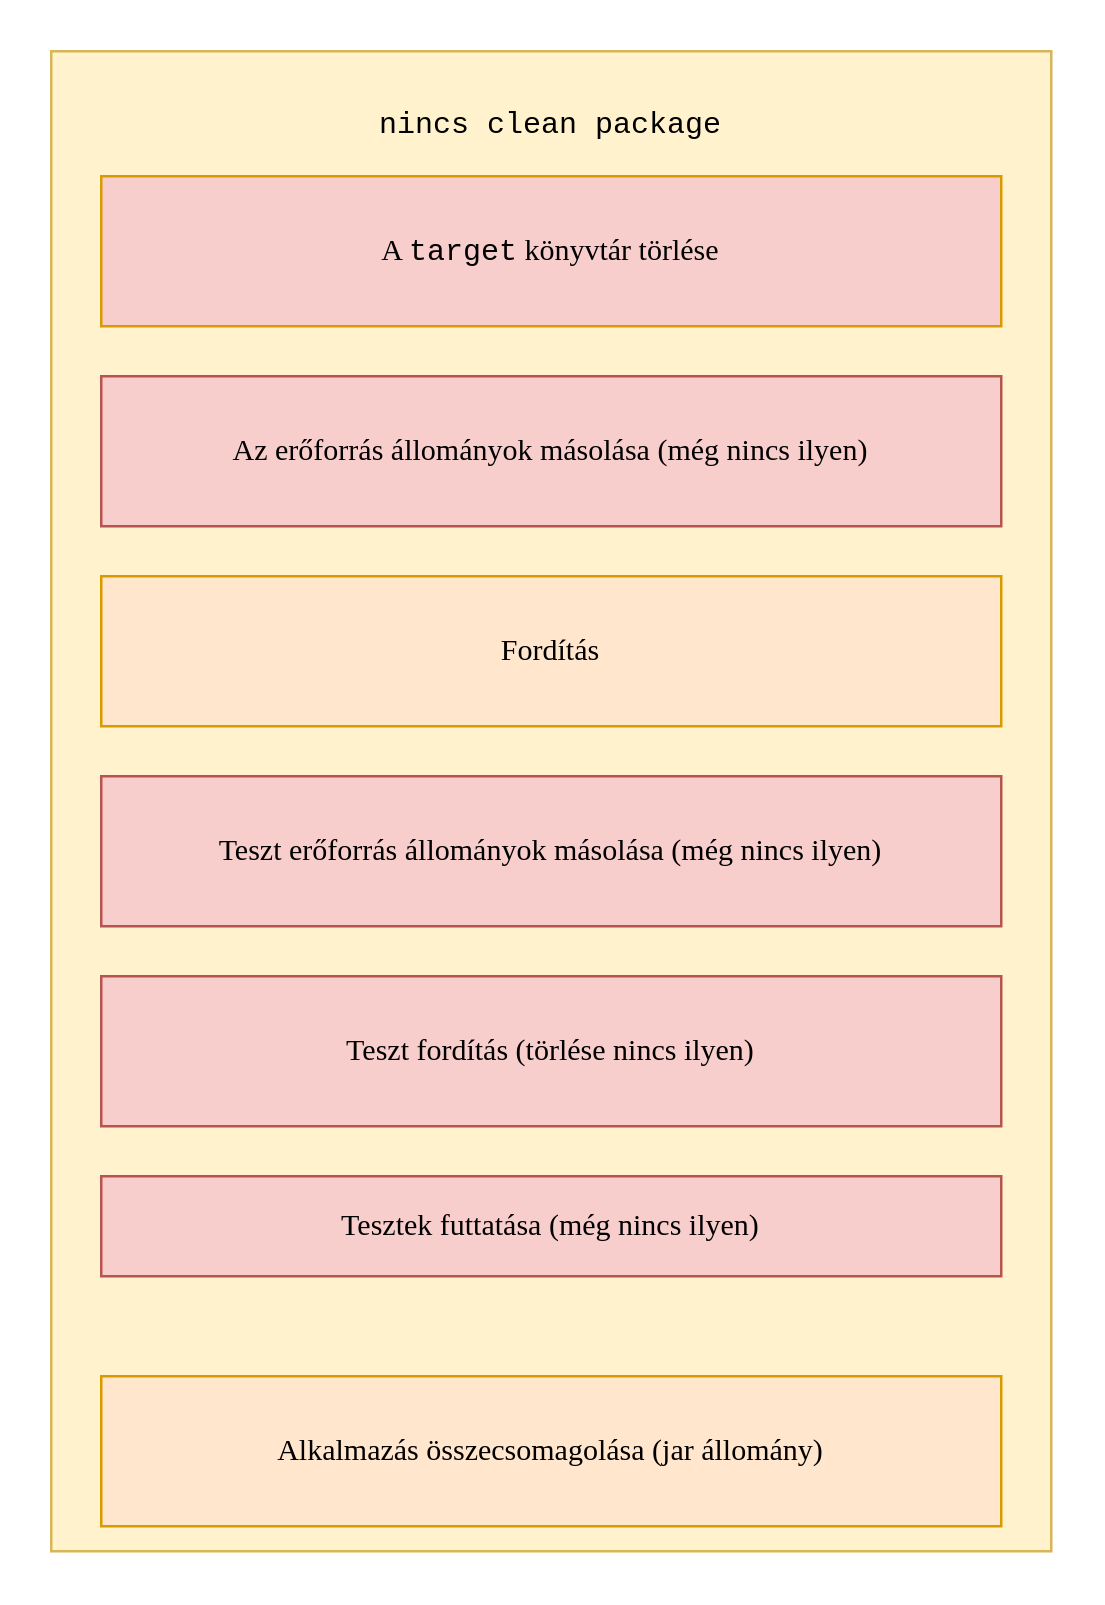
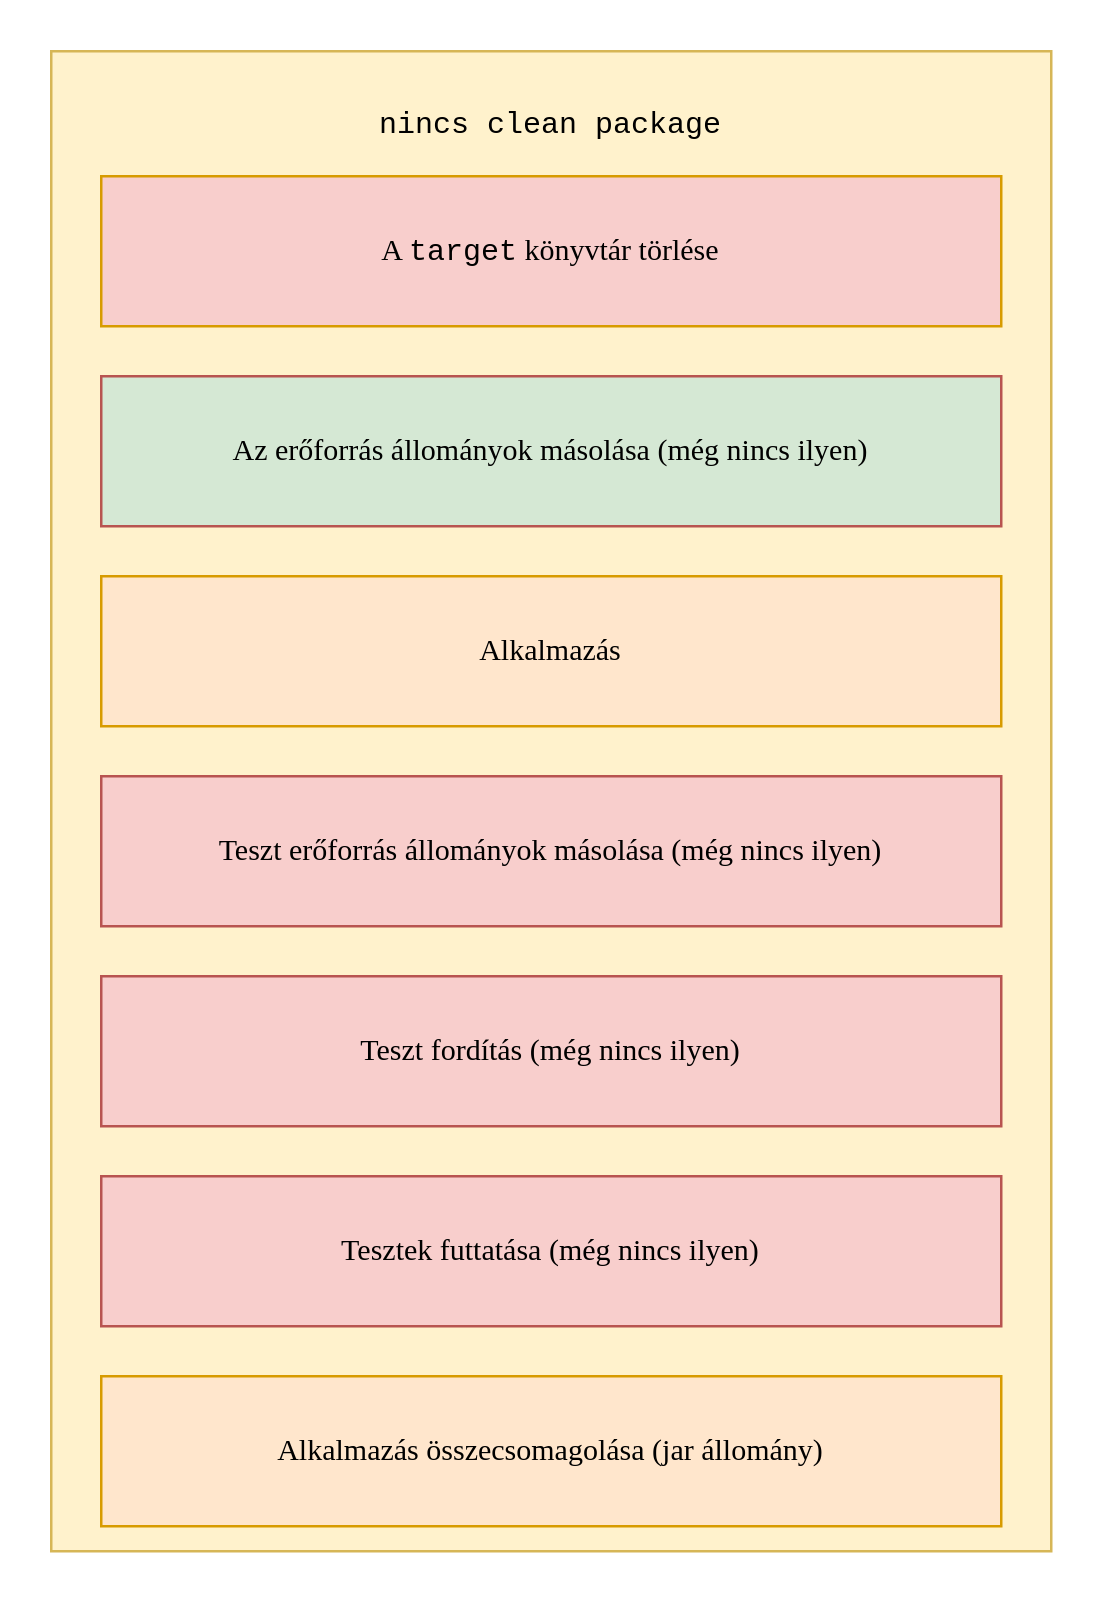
node "Az erőforrás állományok másolása (még nincs ilyen)": fillcolor #f8cecc -> #d5e8d4
node "Fordítás": label "Fordítás" -> "Alkalmazás"
node "Teszt fordítás (törlése nincs ilyen)": label "Teszt fordítás (törlése nincs ilyen)" -> "Teszt fordítás (még nincs ilyen)"
node "Tesztek futtatása (még nincs ilyen)": size 900x100 -> 900x150
